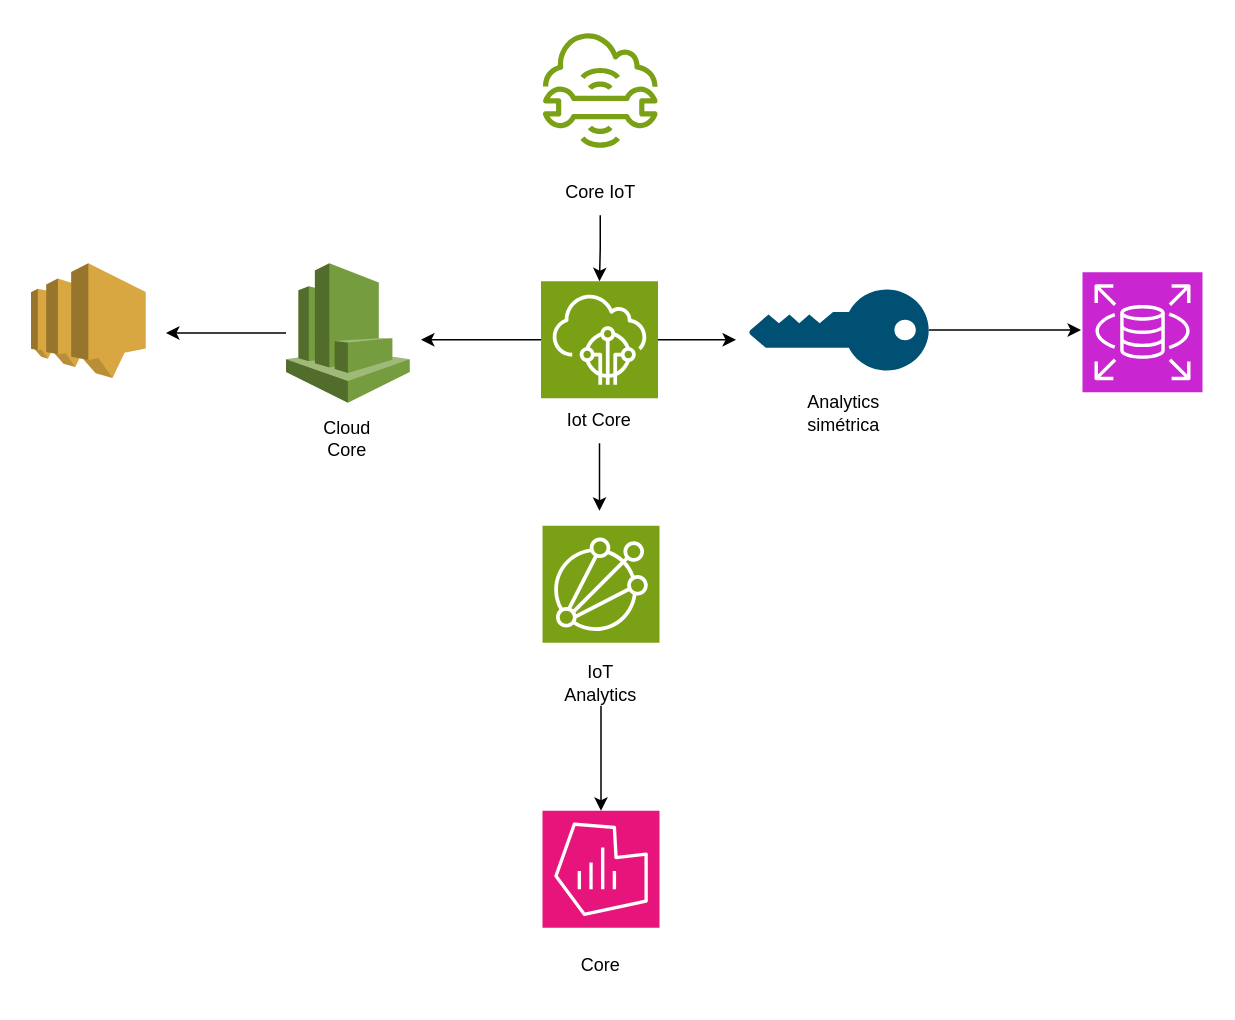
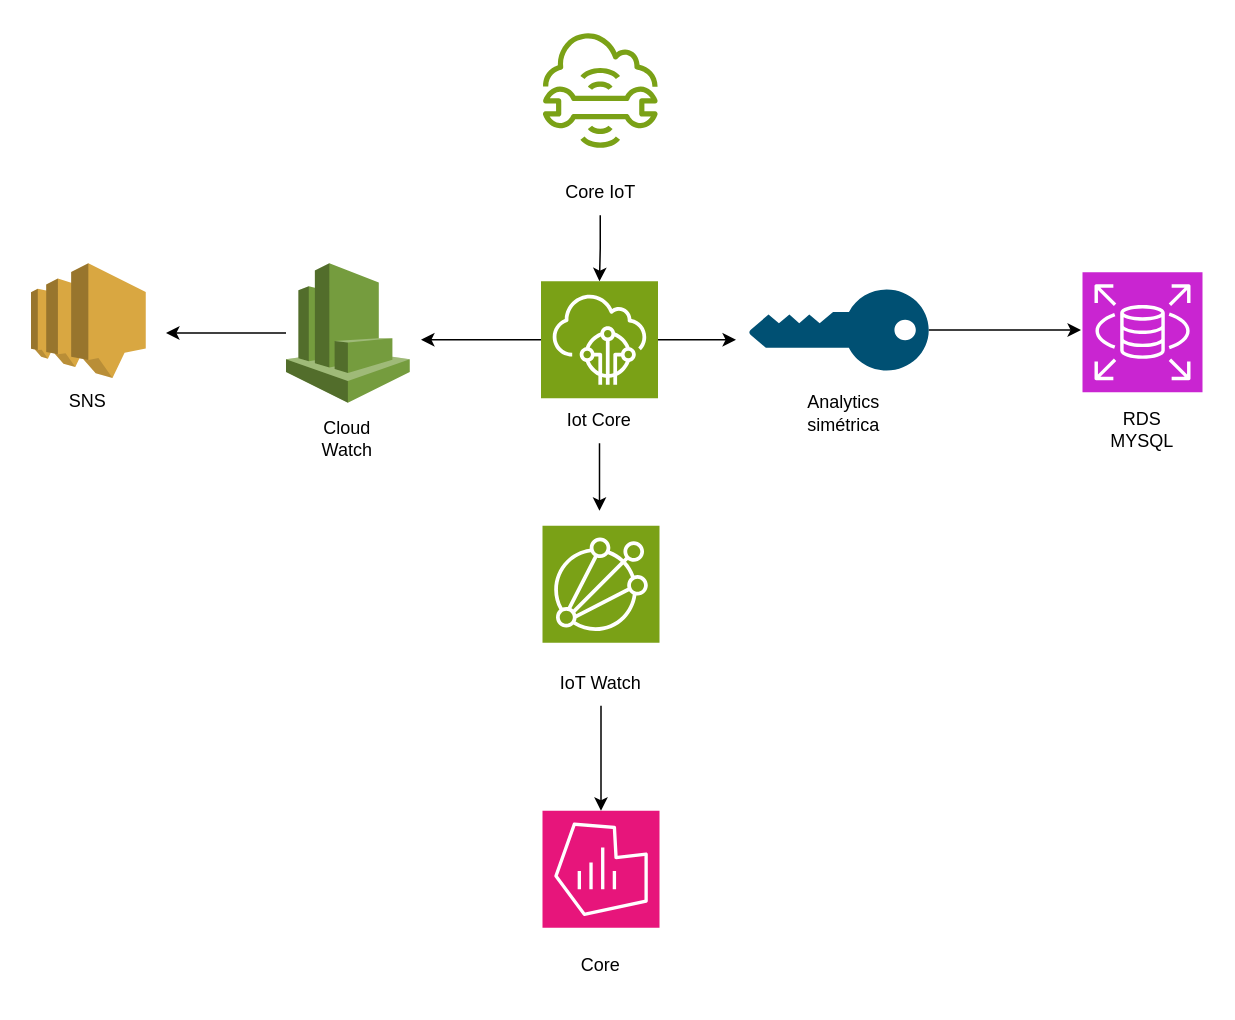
node "SNS": added
node "RDS MYSQL": added
node "Cloud Core": label "Cloud Core" -> "Cloud Watch"
node "IoT Analytics": label "IoT Analytics" -> "IoT Watch"
